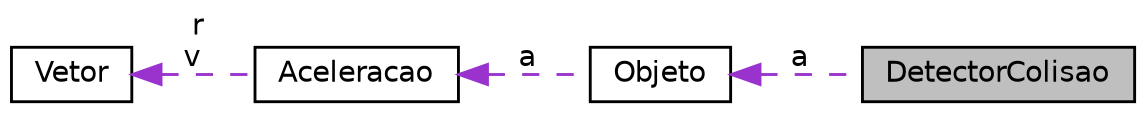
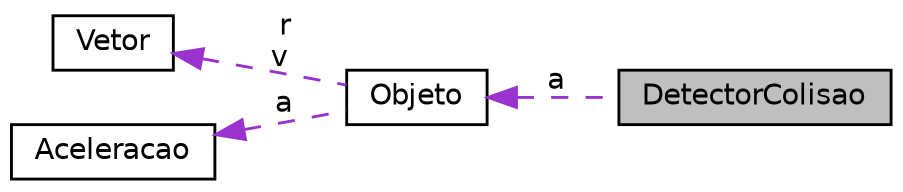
edge "Aceleracao" -> "Vetor": now "Objeto" -> "Vetor"
